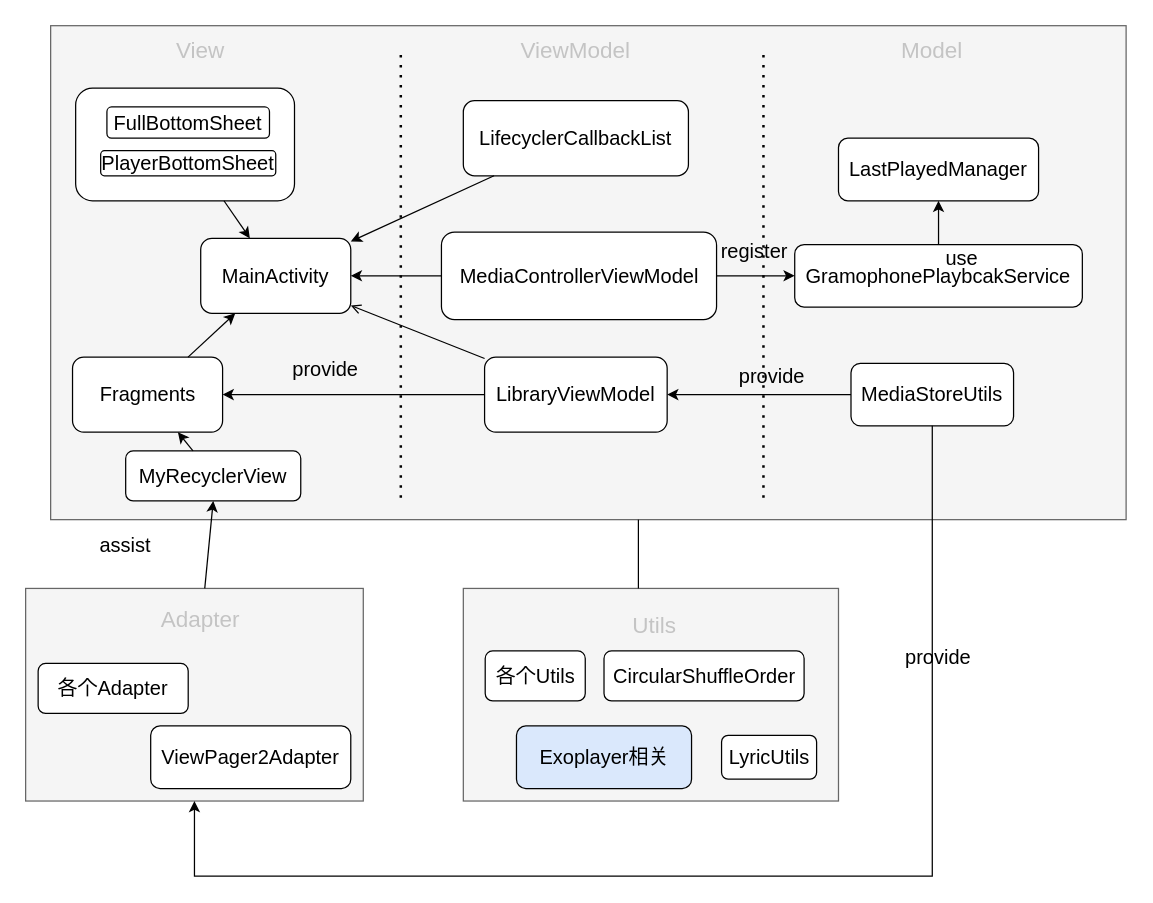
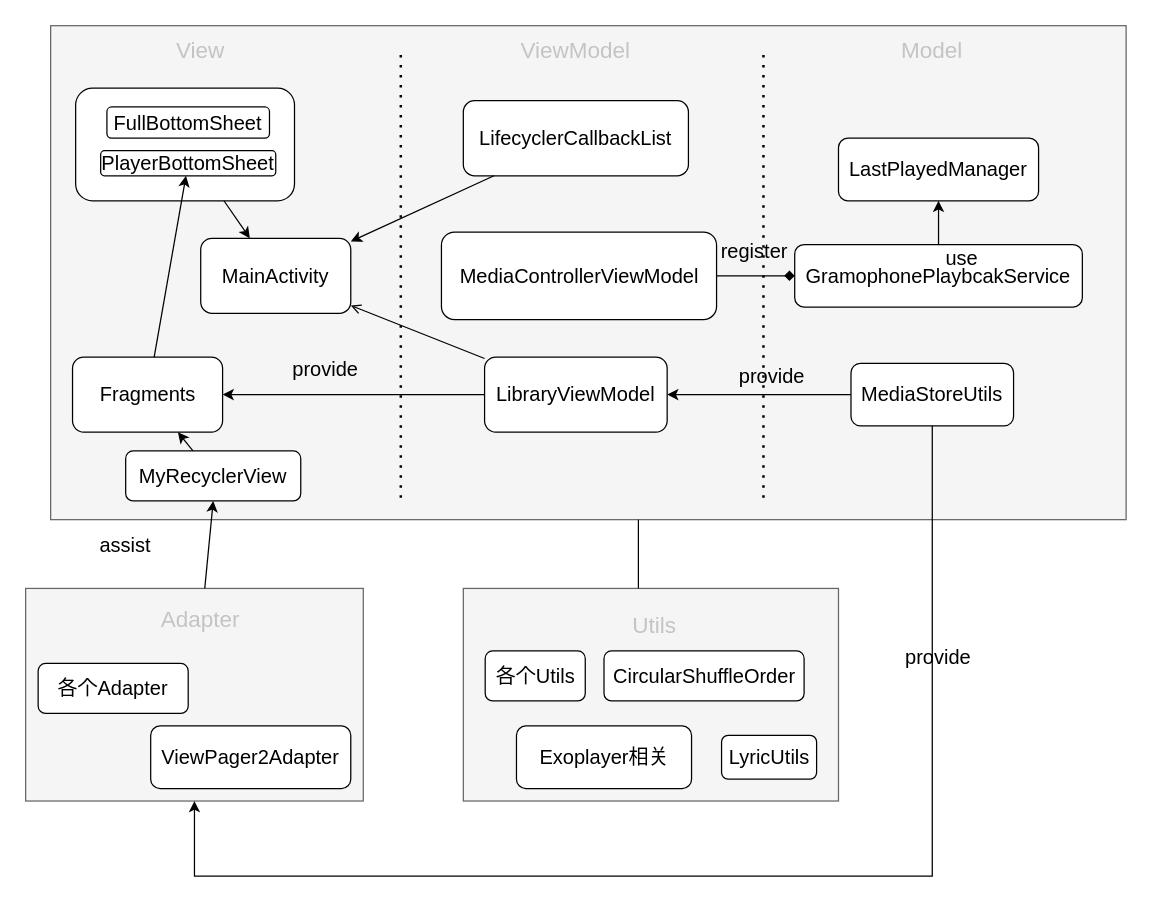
edge "MediaControllerViewModel" -> "MainActivity": removed
edge "MediaControllerViewModel" -> "GramophonePlaybcakService": arrowhead classic -> diamond
edge "Fragments" -> "MainActivity": now "Fragments" -> "PlayerBottomSheet"
node "Exoplayer相关": fillcolor #dae8fc -> #ffffff
